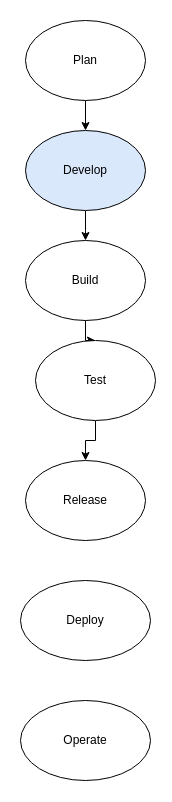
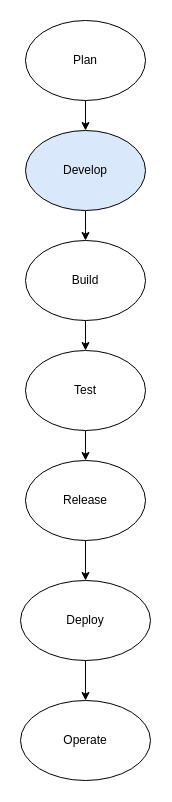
node "Test": moved (96, 381) -> (86, 391)
edge "Release" -> "Deploy": added
edge "Deploy" -> "Operate": added
